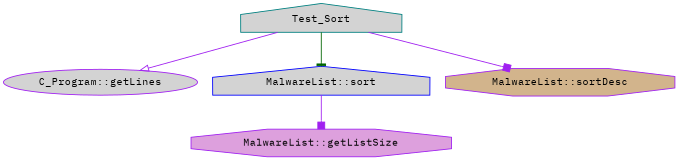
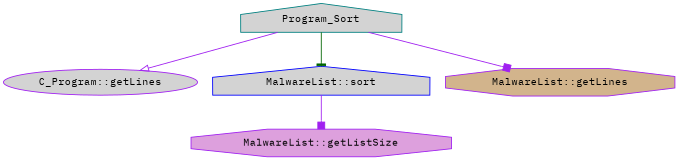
node "Test_Sort": label "Test_Sort" -> "Program_Sort"
node "MalwareList::sortDesc": label "MalwareList::sortDesc" -> "MalwareList::getLines"
